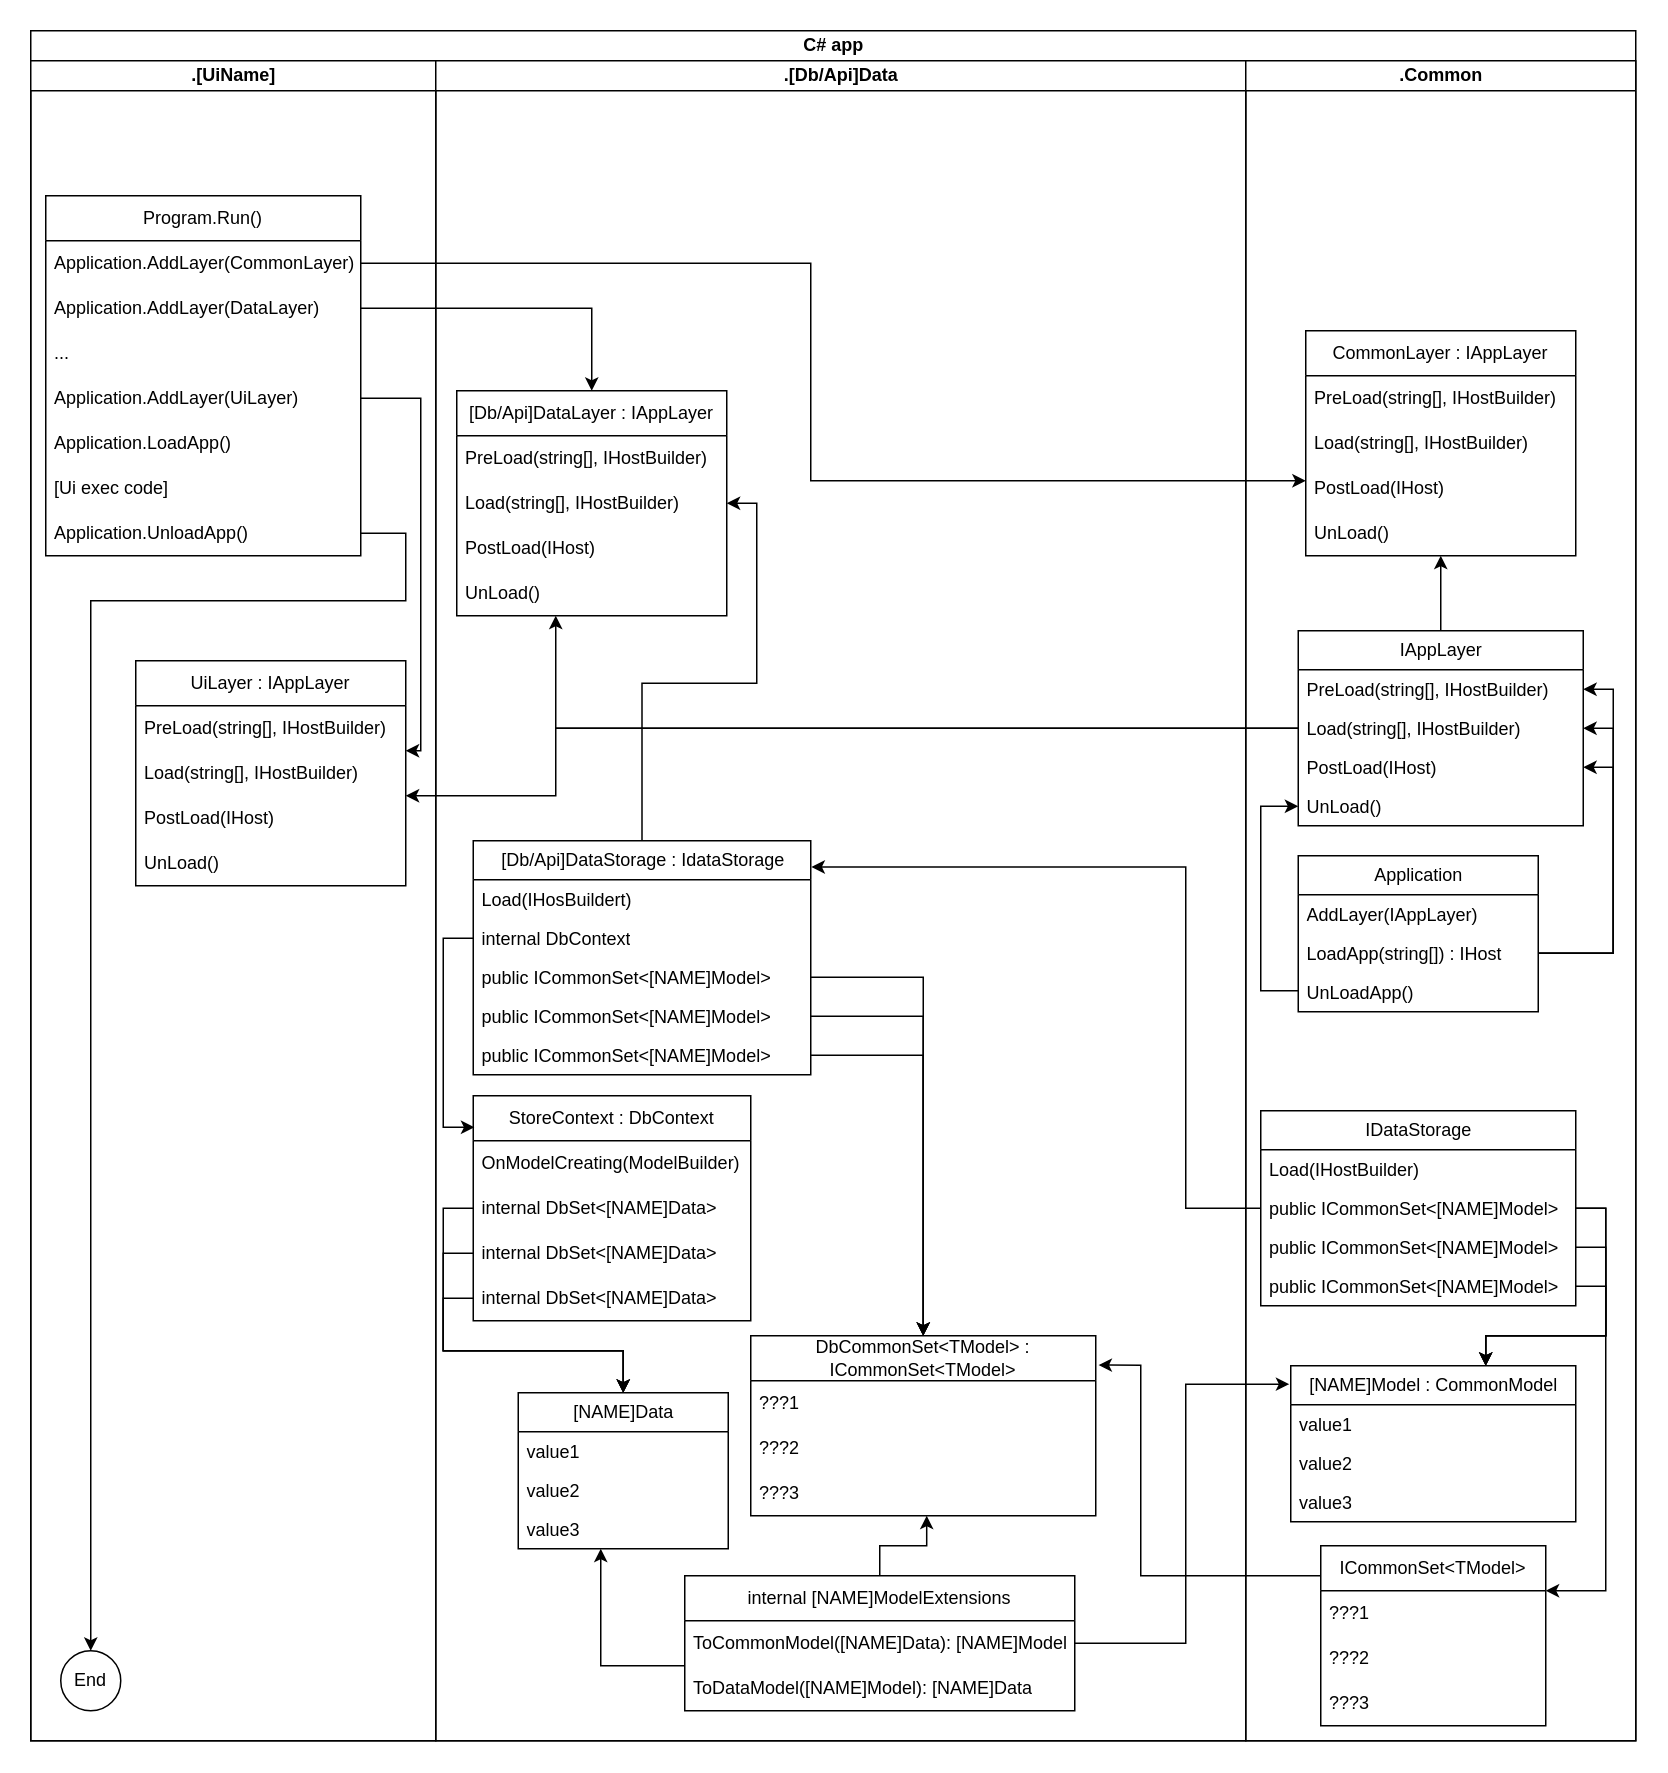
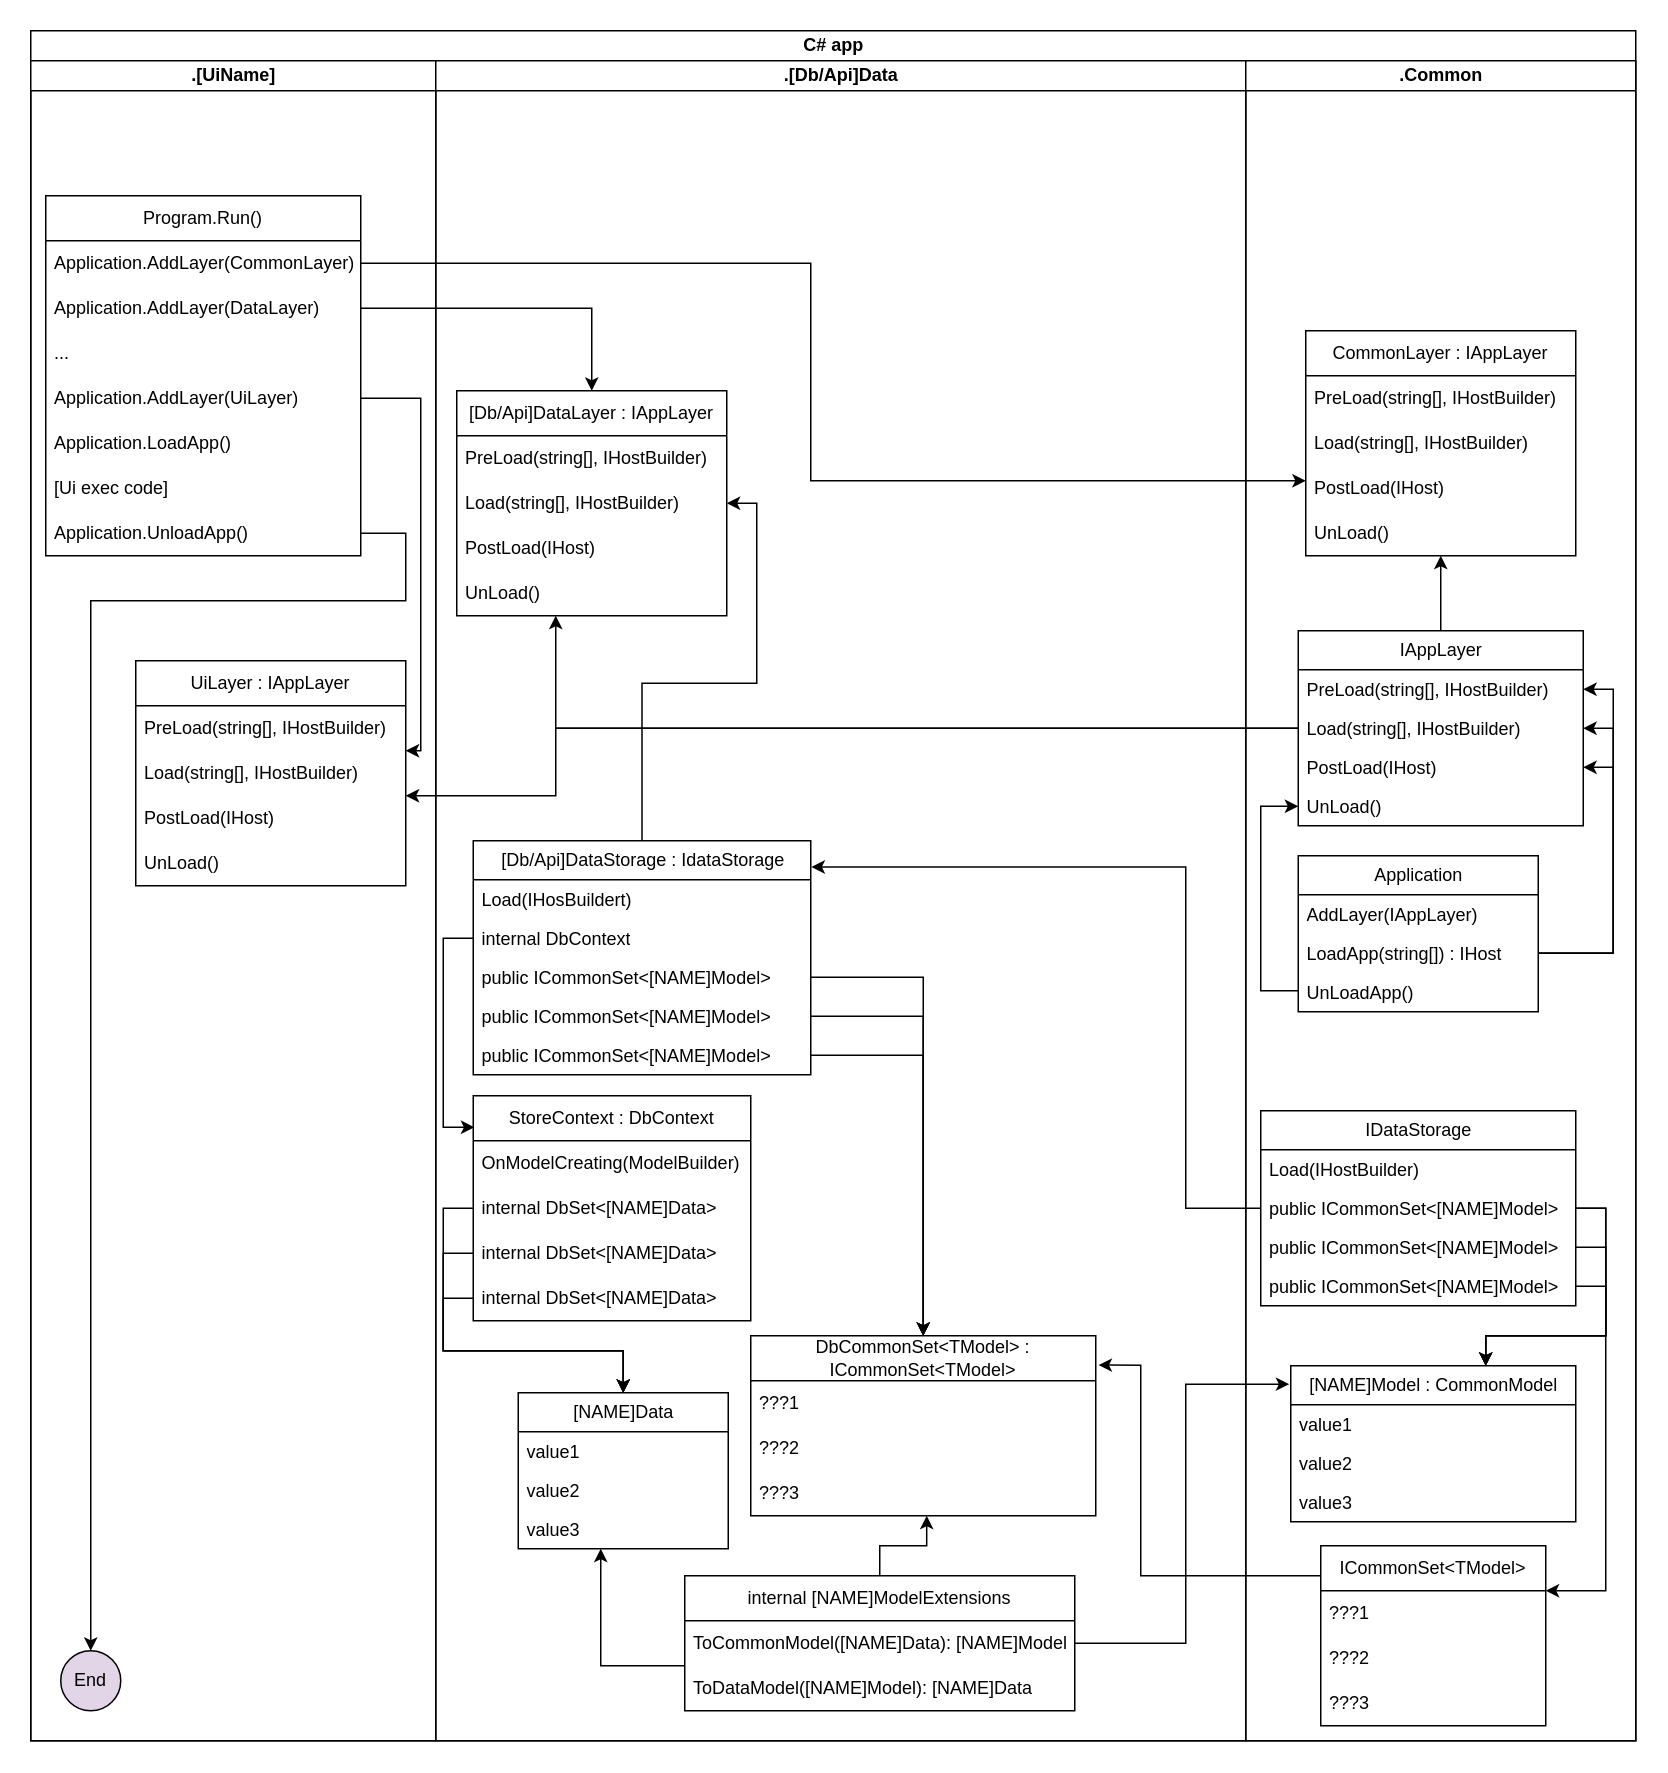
node "End": fillcolor #ffffff -> #e1d5e7
